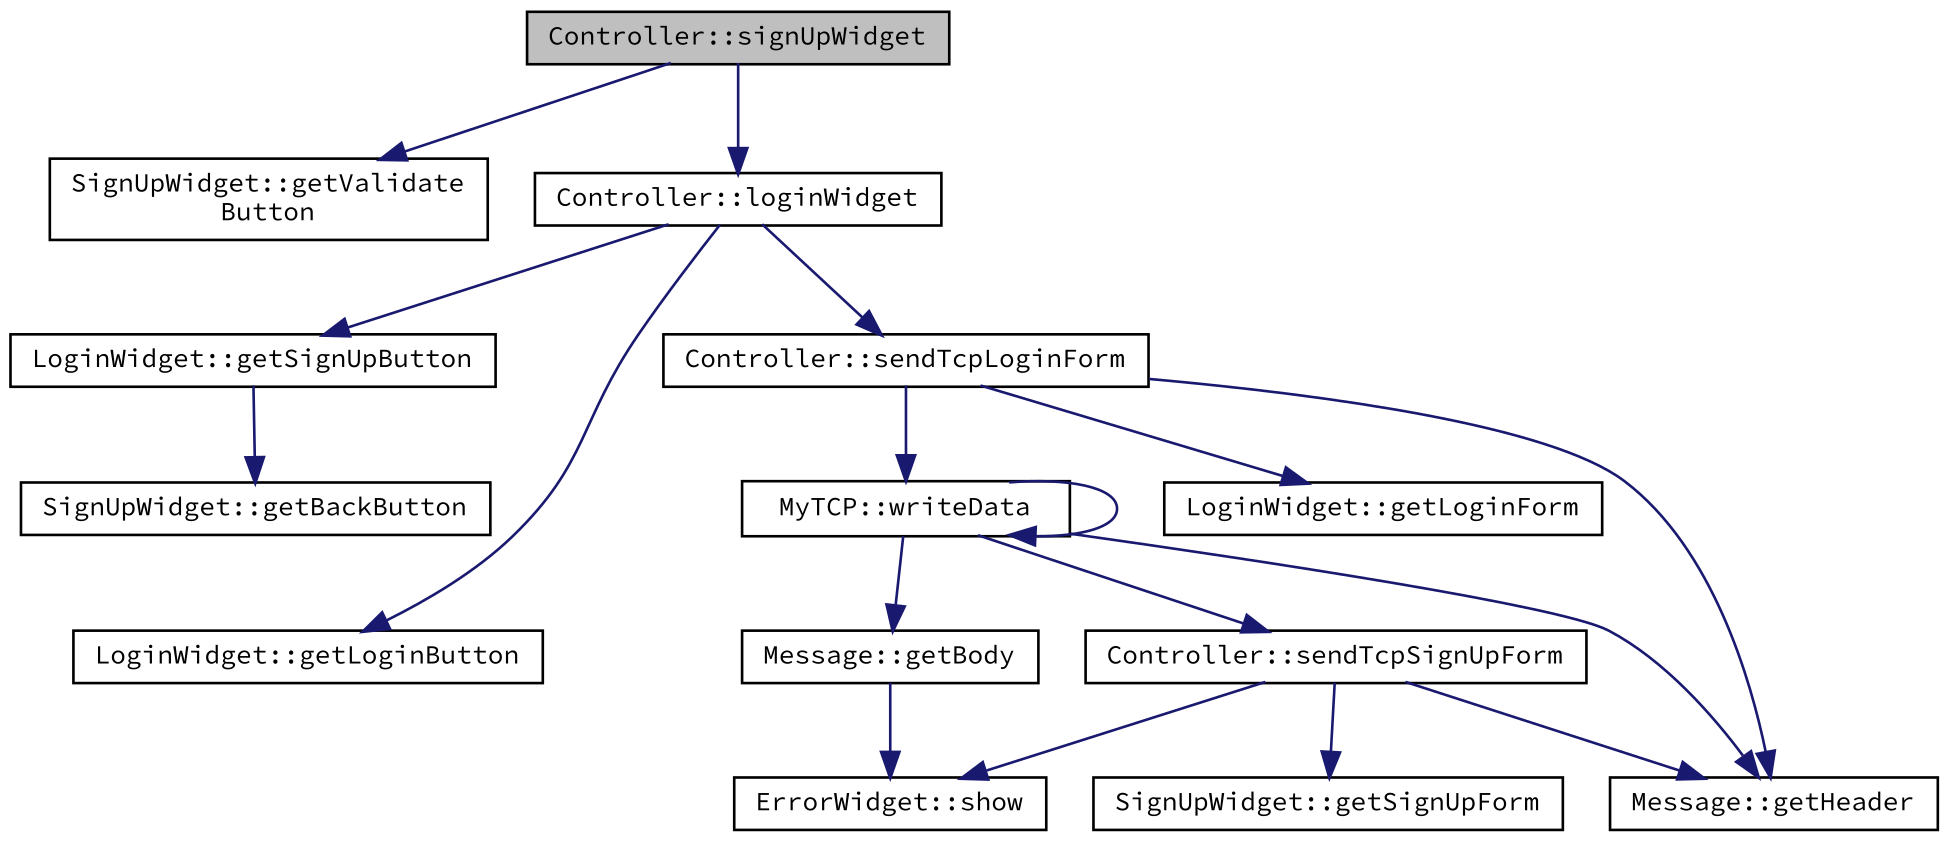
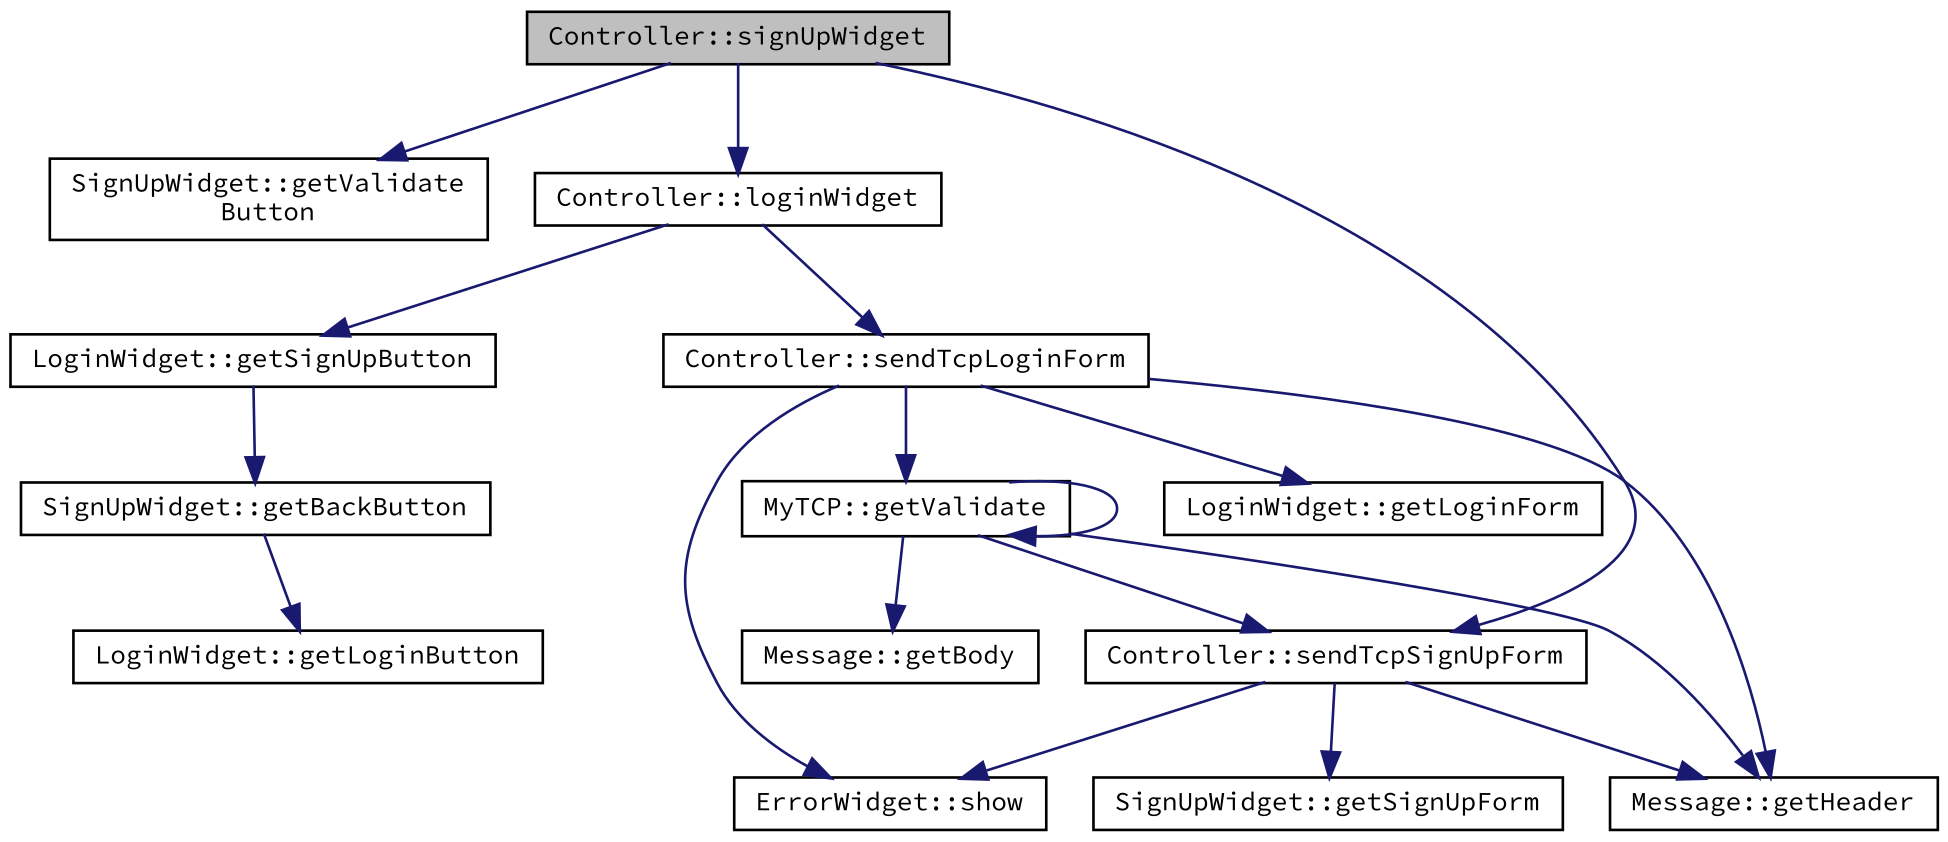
edge "Controller::signUpWidget" -> "Controller::sendTcpSignUpForm": added
edge "Controller::loginWidget" -> "LoginWidget::getLoginButton": now "SignUpWidget::getBackButton" -> "LoginWidget::getLoginButton"
node "MyTCP::writeData": label "MyTCP::writeData" -> "MyTCP::getValidate"
edge "Message::getBody" -> "ErrorWidget::show": now "Controller::sendTcpLoginForm" -> "ErrorWidget::show"
